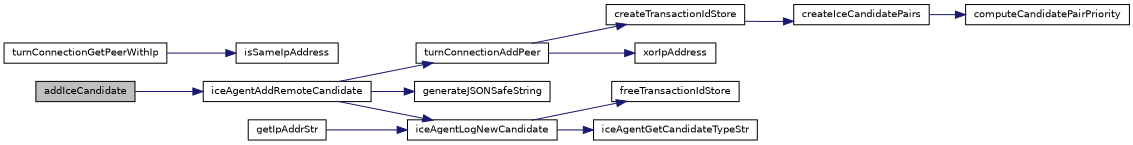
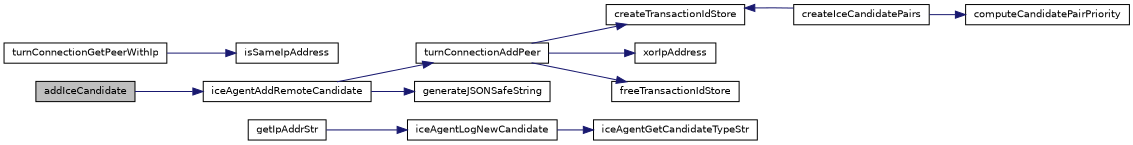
edge "createTransactionIdStore" -> "createIceCandidatePairs": reversed
edge "iceAgentAddRemoteCandidate" -> "iceAgentLogNewCandidate": removed
edge "iceAgentLogNewCandidate" -> "freeTransactionIdStore": now "turnConnectionAddPeer" -> "freeTransactionIdStore"
